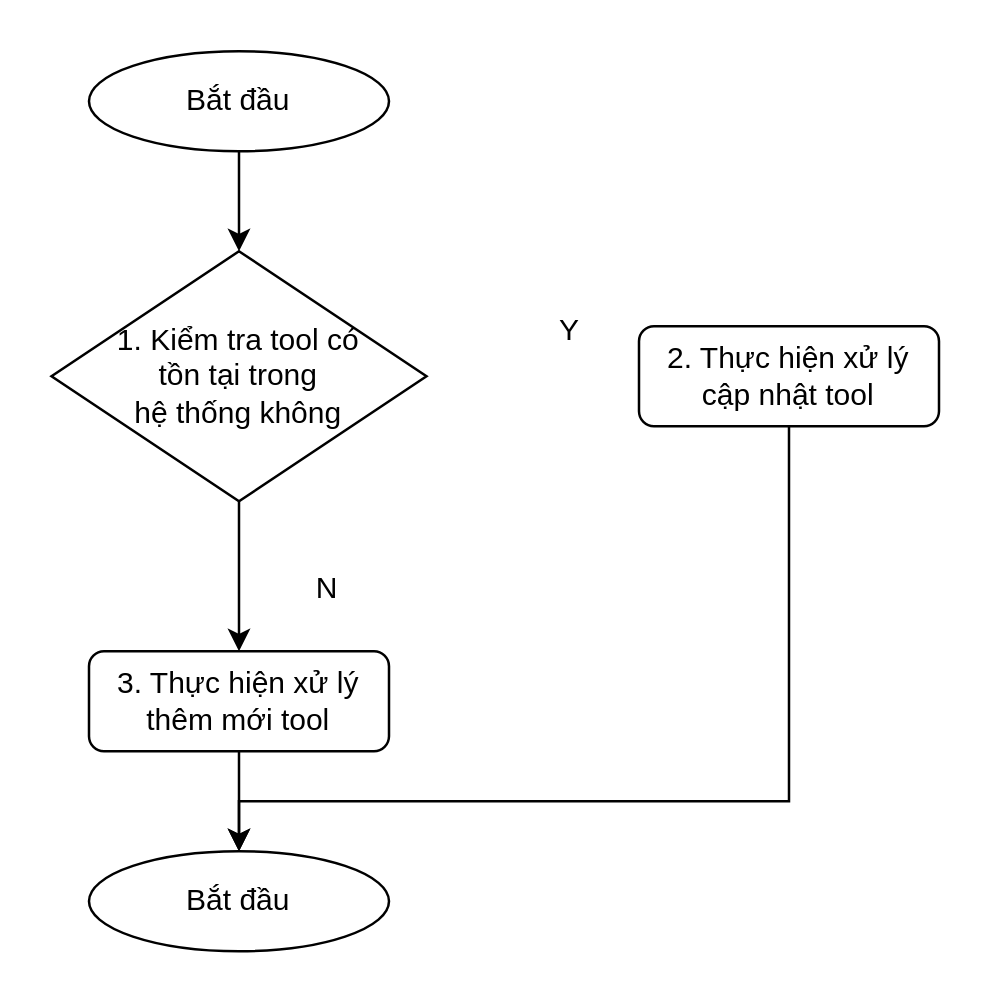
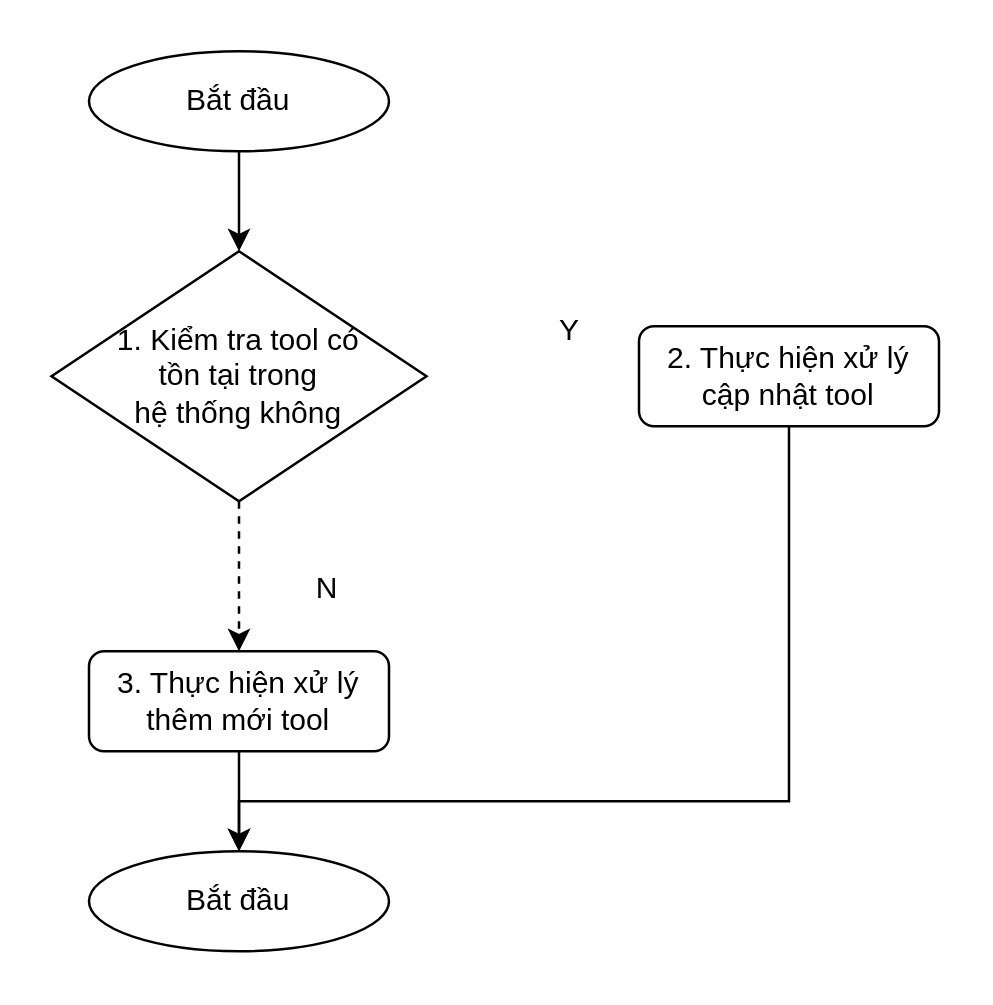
edge "1. Kiểm tra tool có tồn tại trong hệ thống không" -> "3. Thực hiện xử lý thêm mới tool": style solid -> dashed
